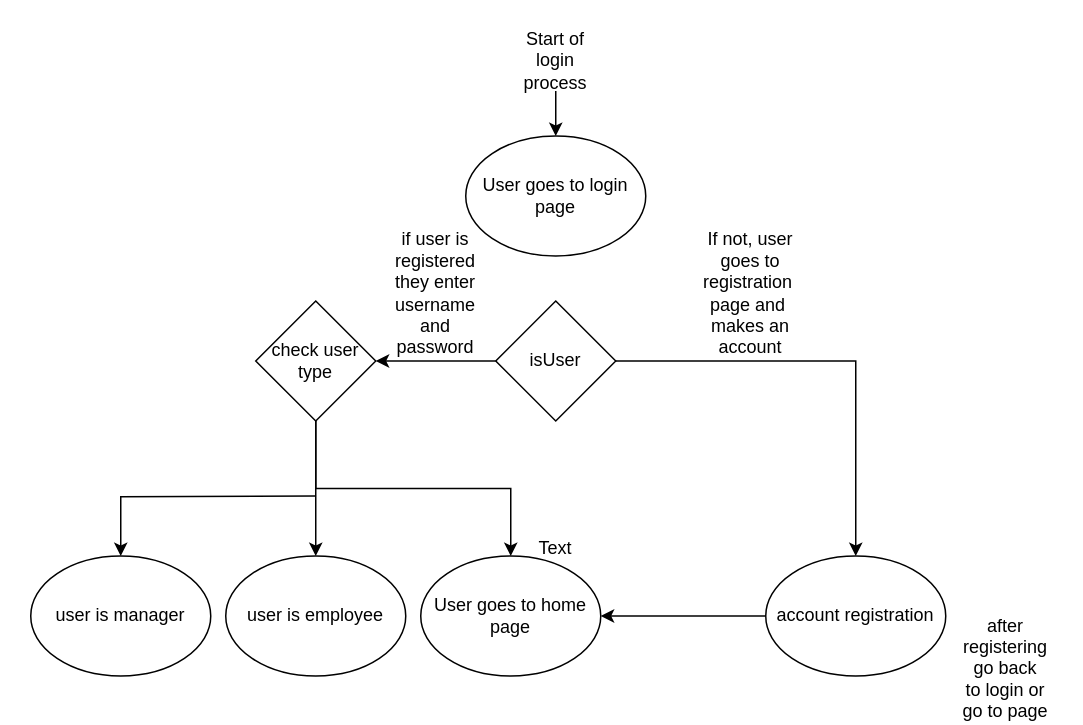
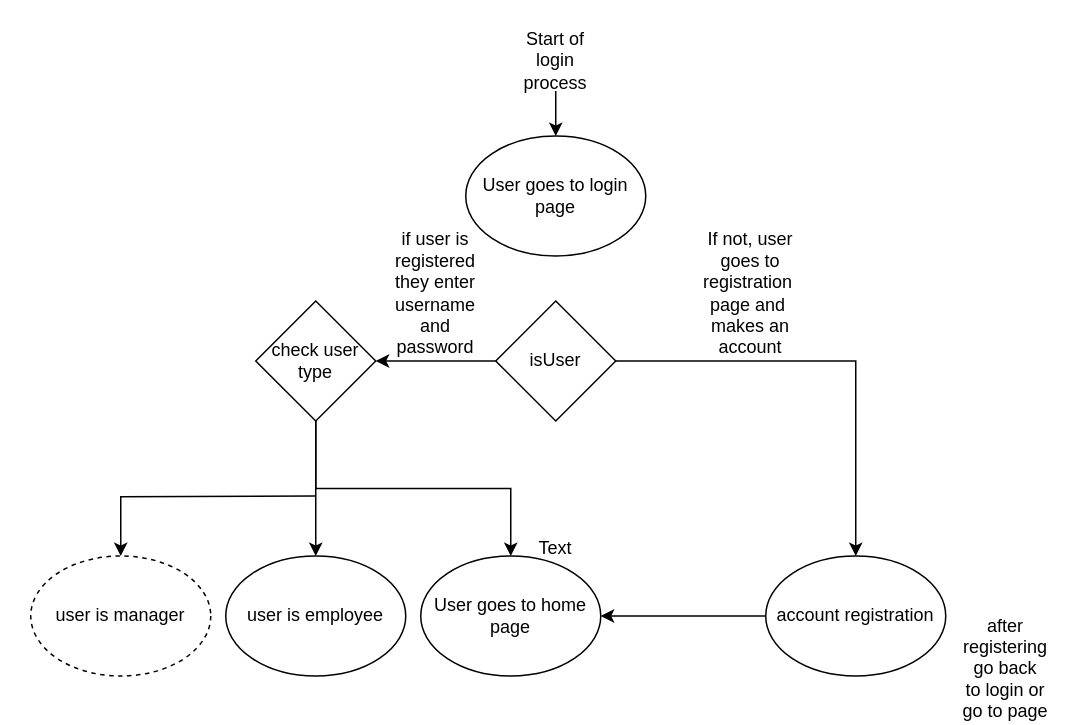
node "user is manager": style solid -> dashed
